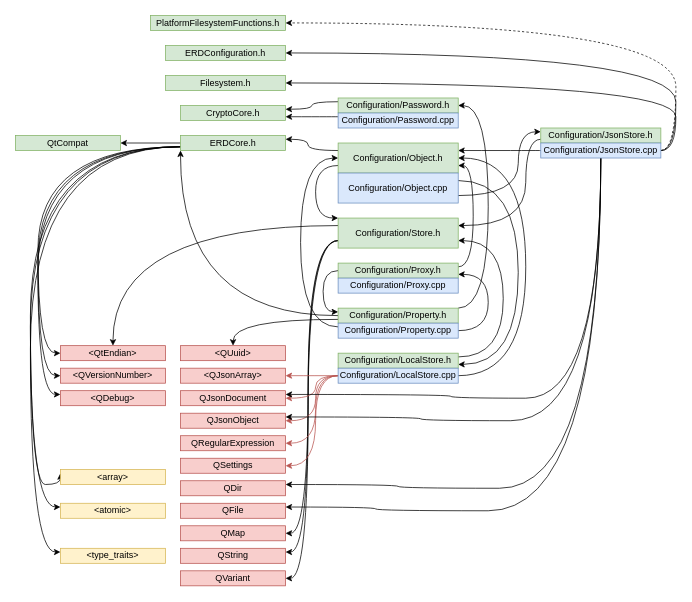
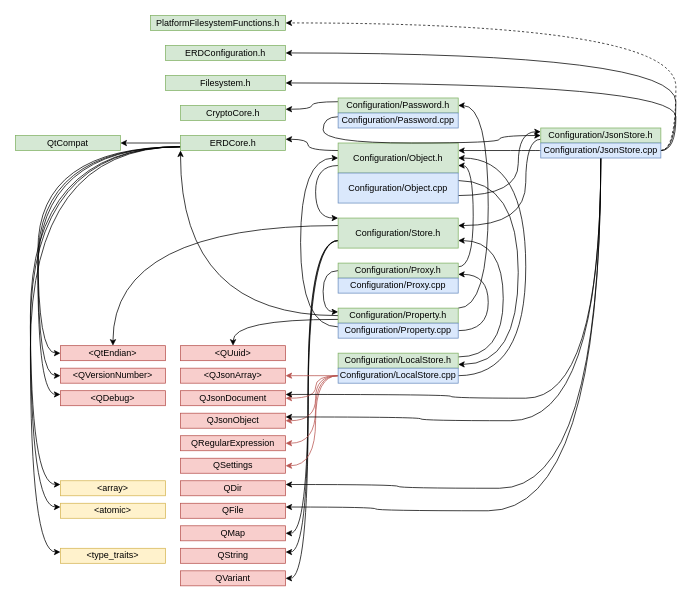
edge "Configuration/Password.cpp" -> "CryptoCore.h": now "Configuration/Password.cpp" -> "Configuration/JsonStore.h"
node "<array>": moved (113, 477) -> (113, 488)
